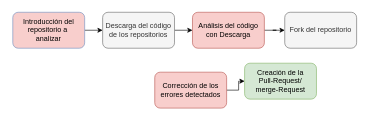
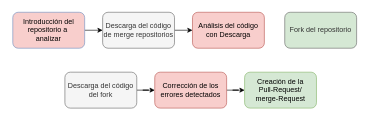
node "Descarga del código de los repositorios": label "Descarga del código de los repositorios" -> "Descarga del código de merge repositorios"
edge "Análisis del código con Descarga" -> "Fork del repositorio": removed
node "Fork del repositorio": fillcolor #f5f5f5 -> #d5e8d4
node "Creación de la Pull-Request/ merge-Request": moved (281, 81) -> (281, 90)
node "Descarga del código del fork": added
edge "Descarga del código del fork" -> "Corrección de los errores detectados": added
